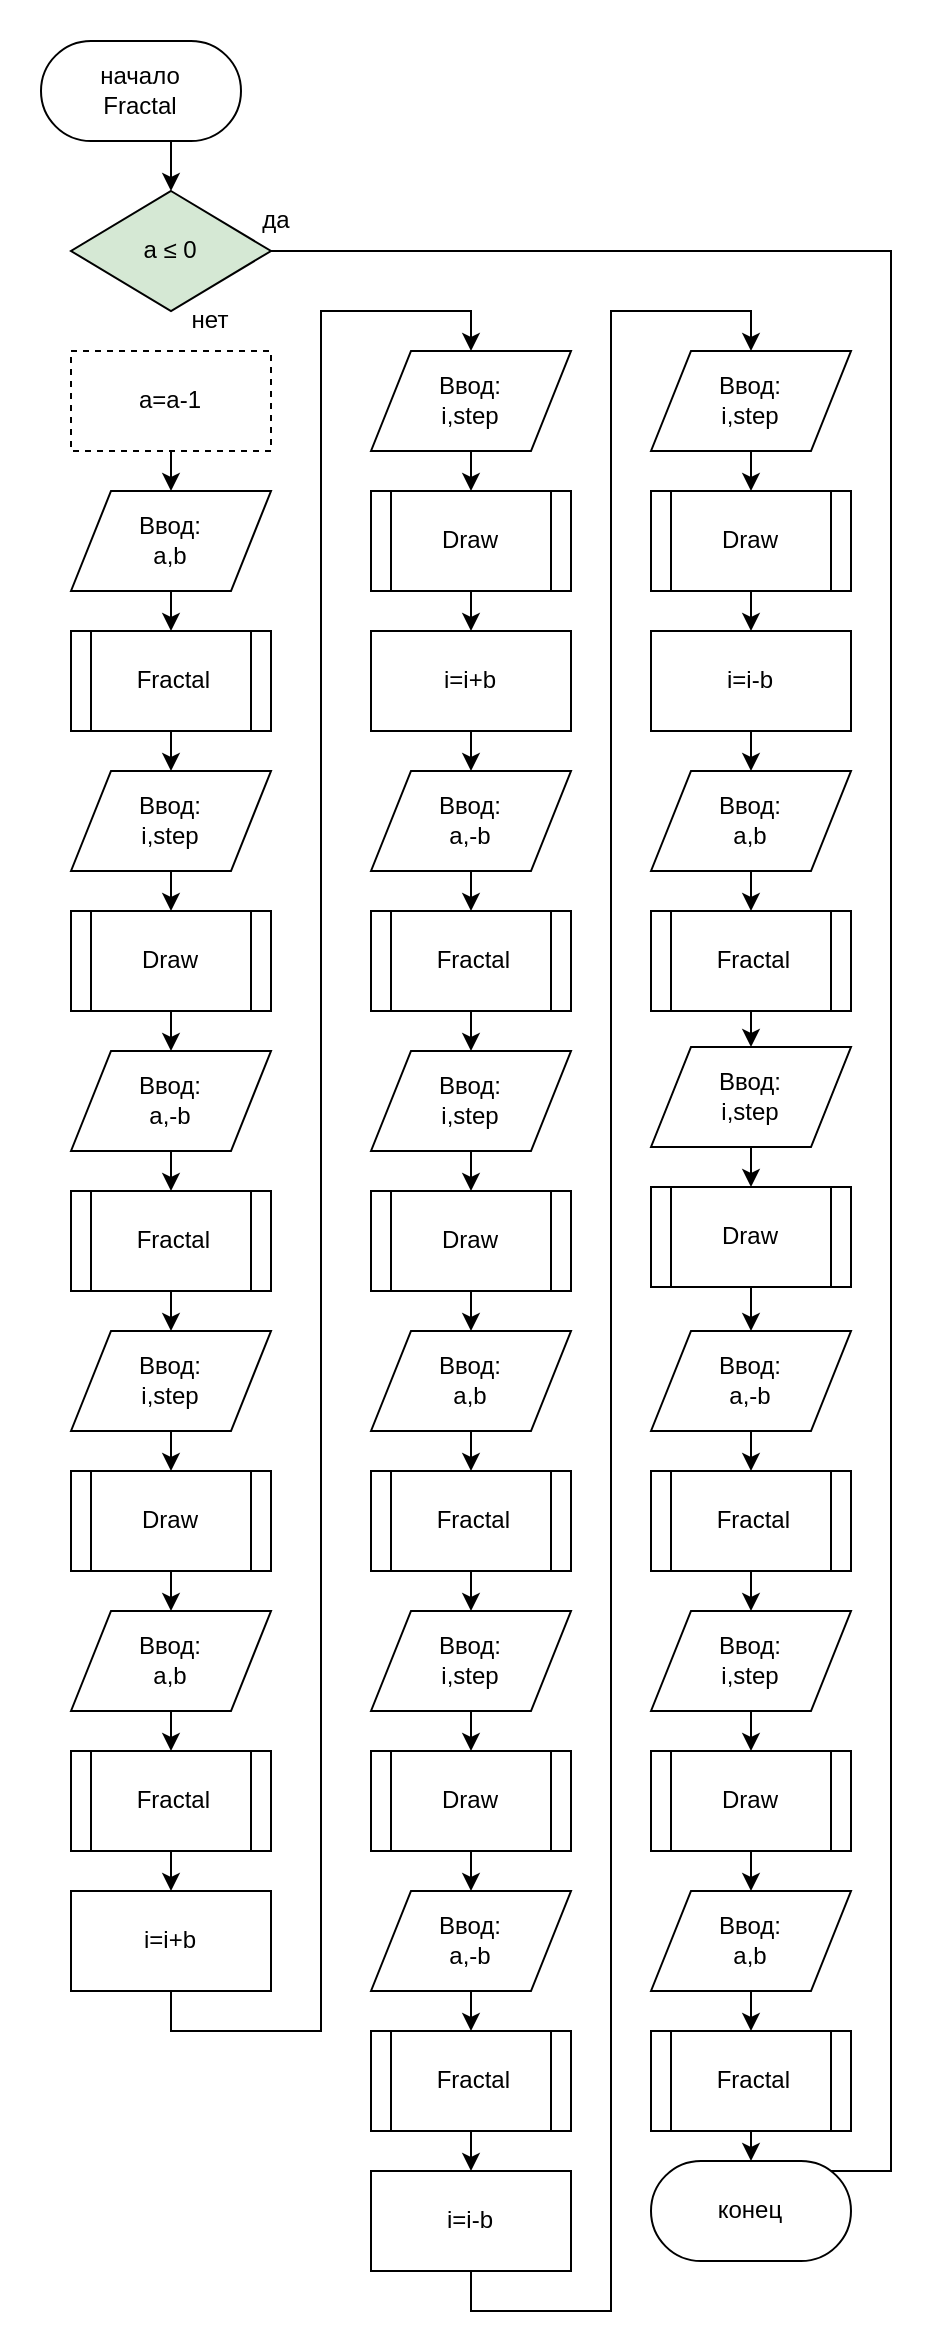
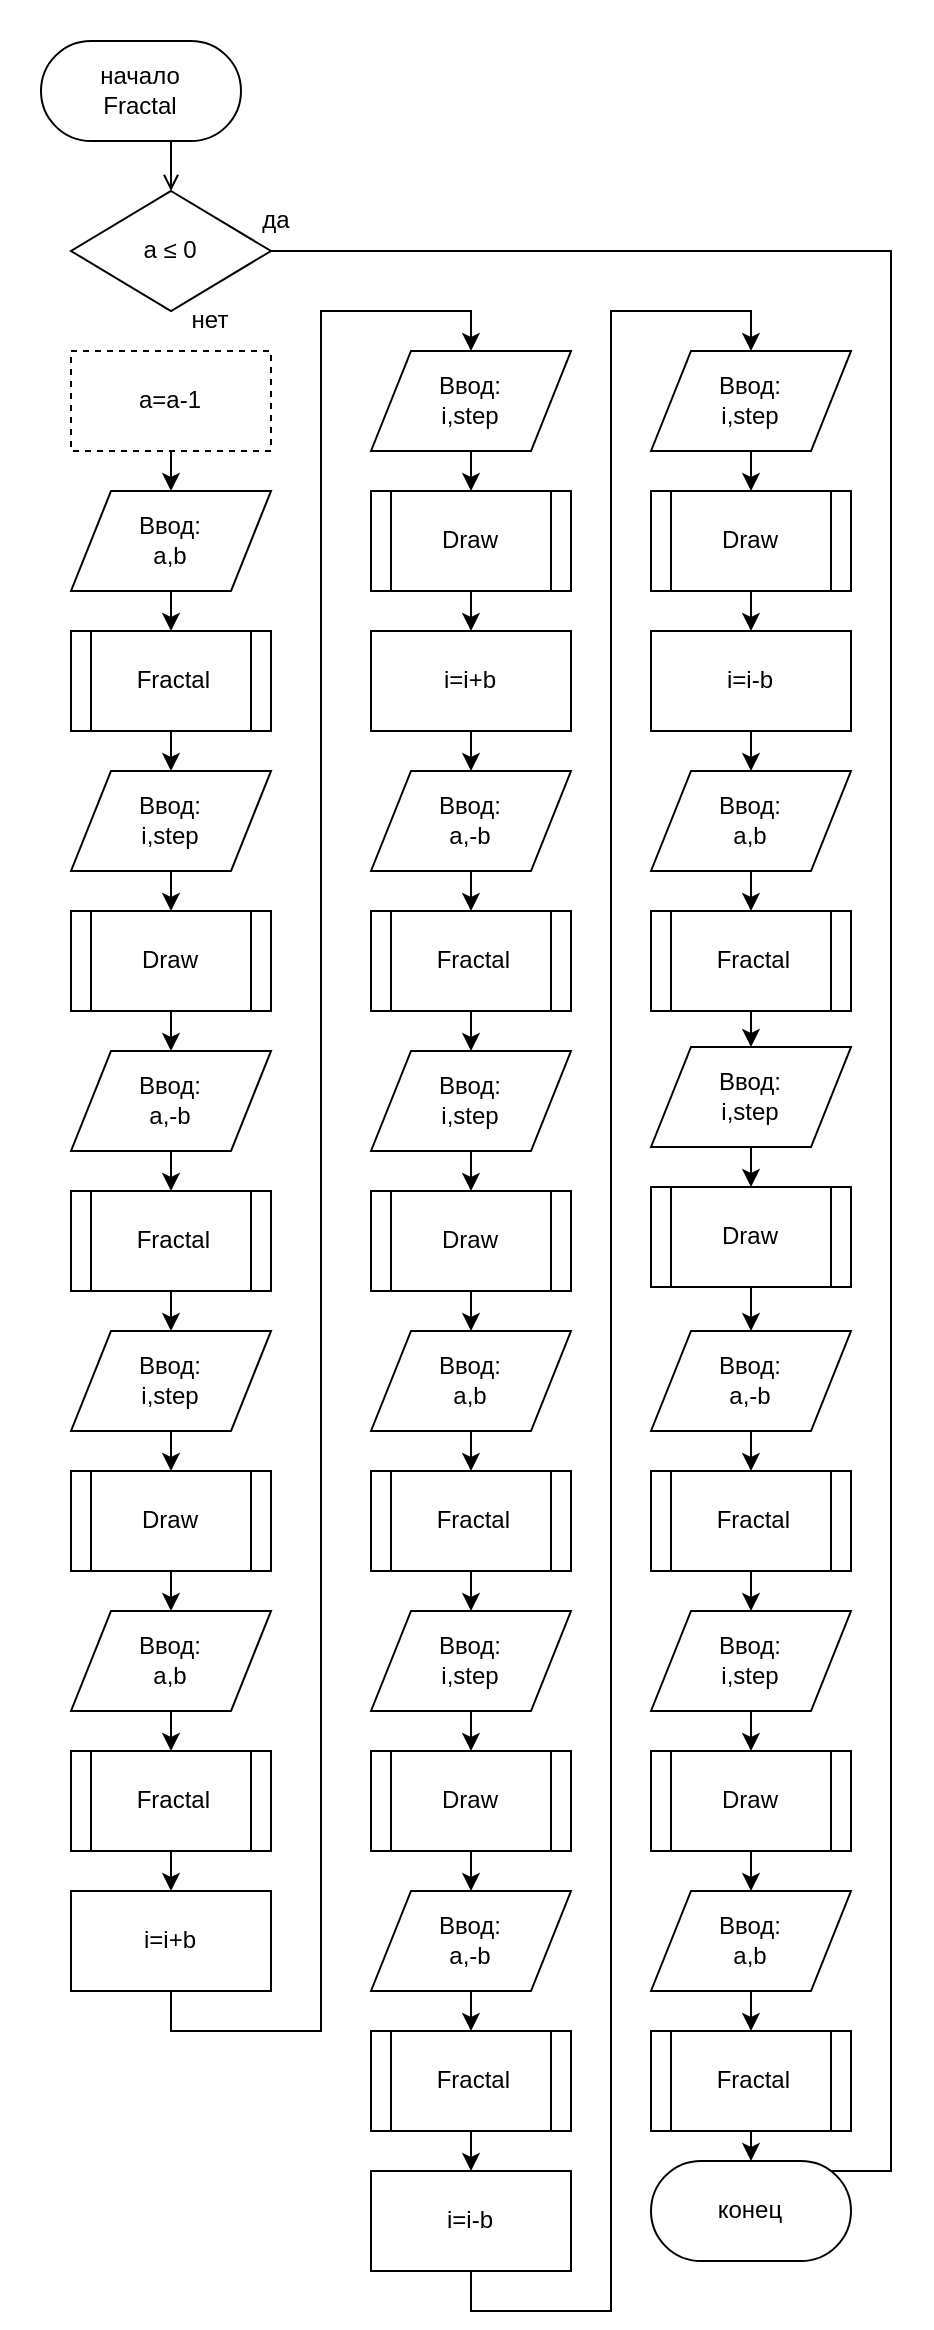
edge "начало Fractal" -> "a ≤ 0": arrowhead classic -> open
node "a ≤ 0": fillcolor #d5e8d4 -> #ffffff
